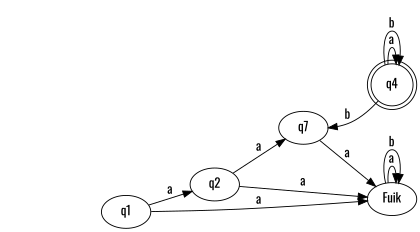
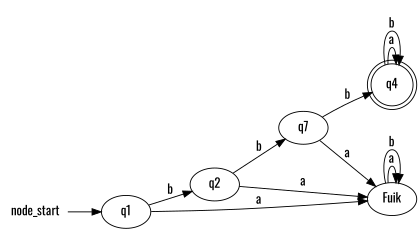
edge "q4" -> "q7": reversed
edge "q2" -> "q7": label "a" -> "b"
edge "q1" -> "q2": label "a" -> "b"
node "node_start": added
